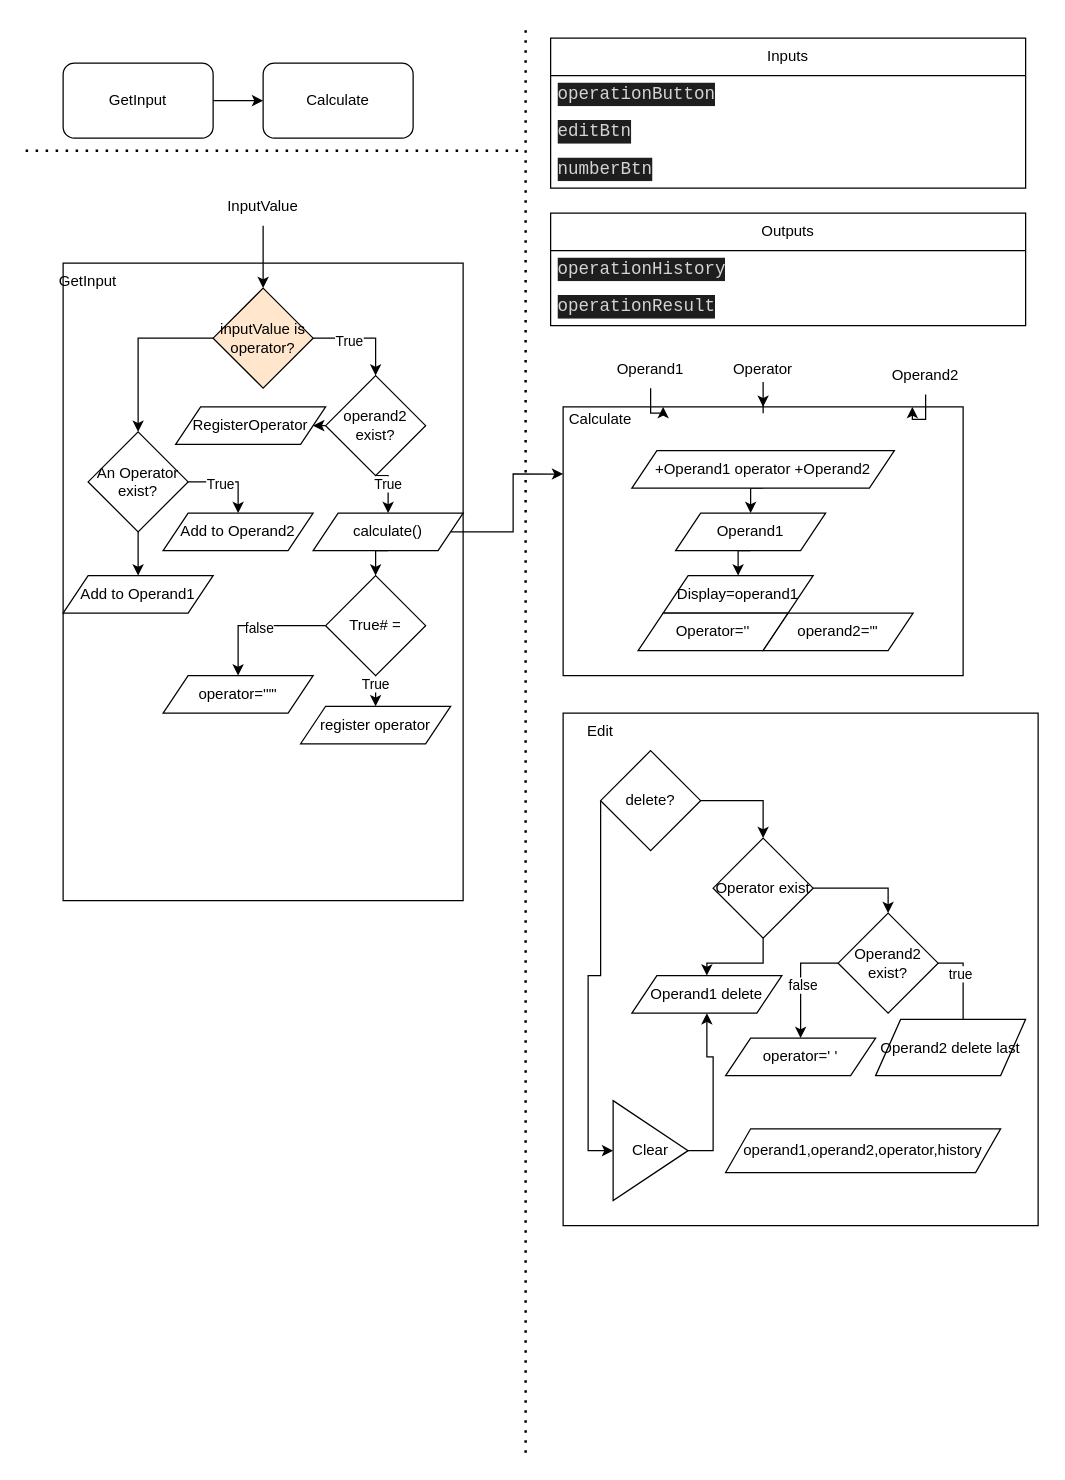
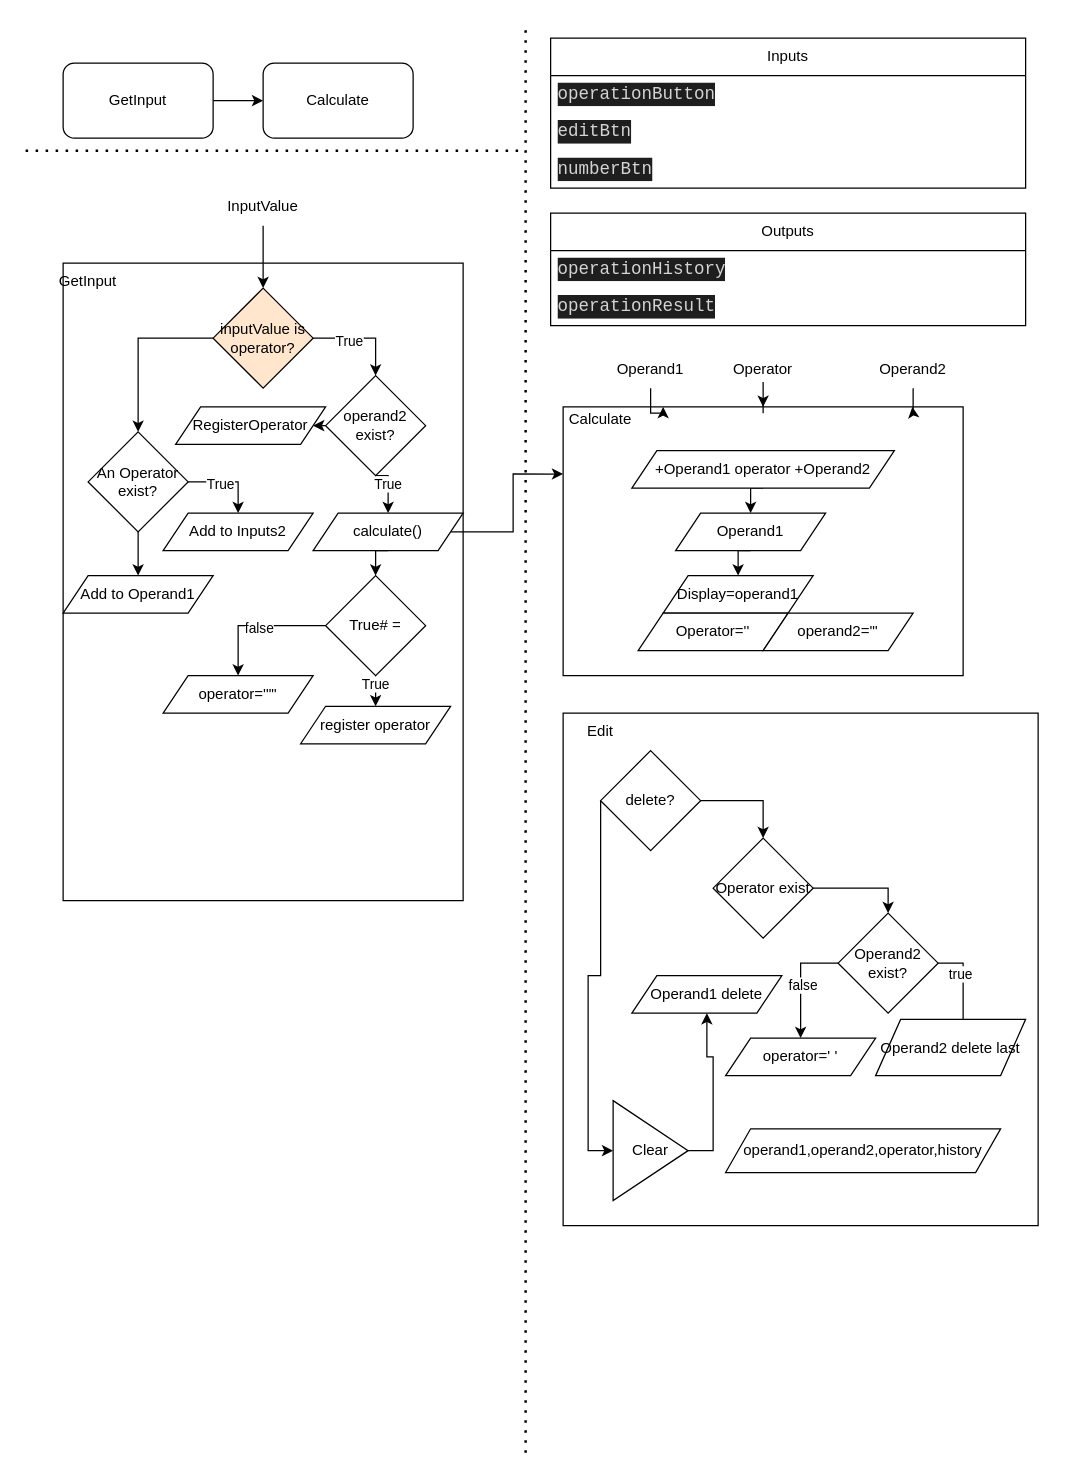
node "Operand2": moved (926, 376) -> (913, 369)
node "Add to Operand2": label "Add to Operand2" -> "Add to Inputs2"
edge "Operator exist" -> "Operand1 delete": removed
